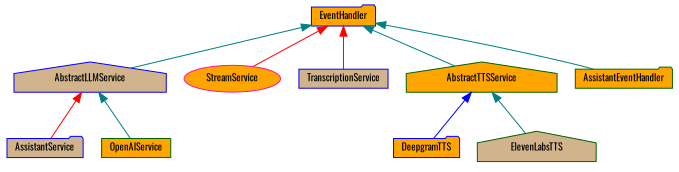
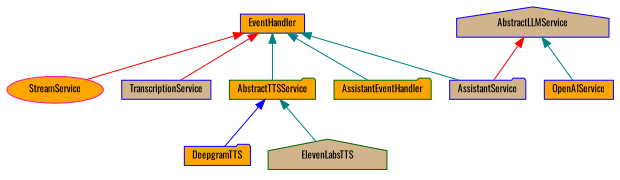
node "EventHandler": shape folder -> box
edge "AbstractLLMService" -> "EventHandler": now "AssistantService" -> "EventHandler"
node "AbstractTTSService": shape house -> folder
node "OpenAIService": color darkgreen -> blue
